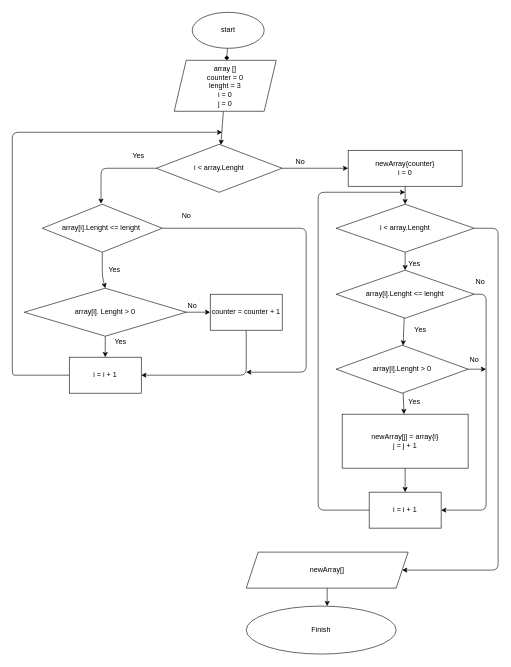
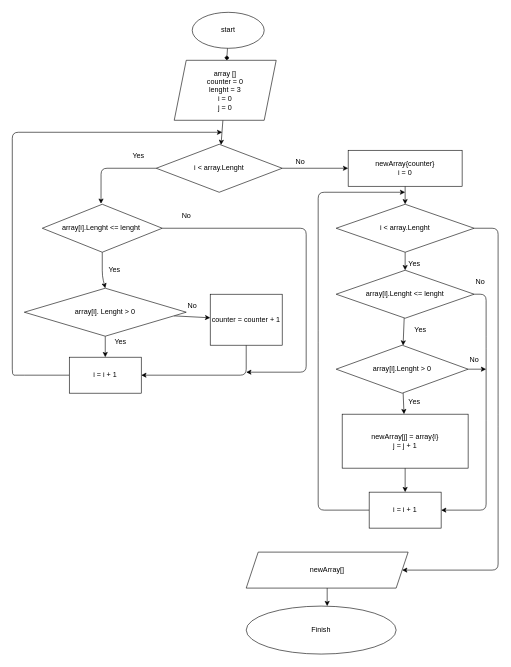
node "array [] counter = 0 lenght = 3 i = 0 j = 0": size 102x51 -> 102x60
node "counter = counter + 1": size 72x36 -> 72x51
